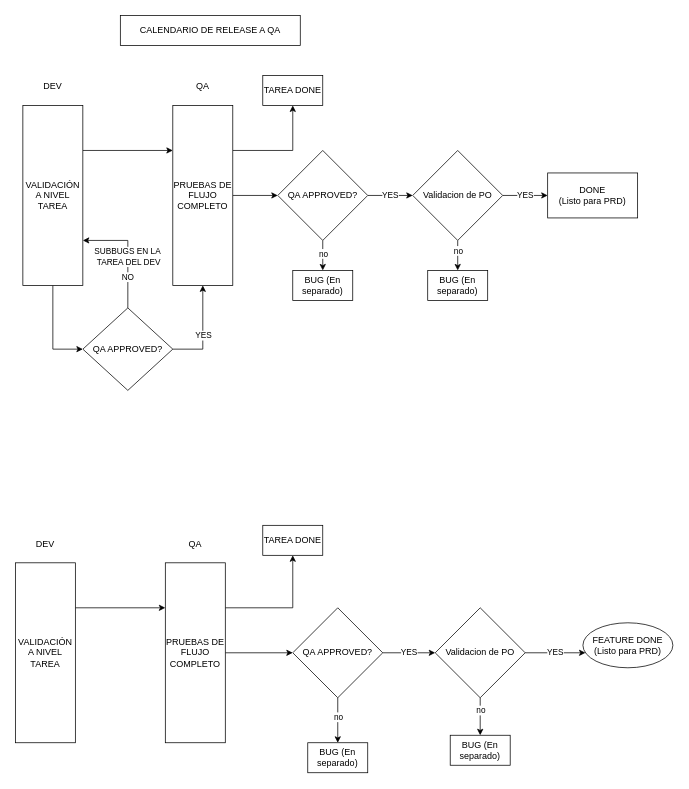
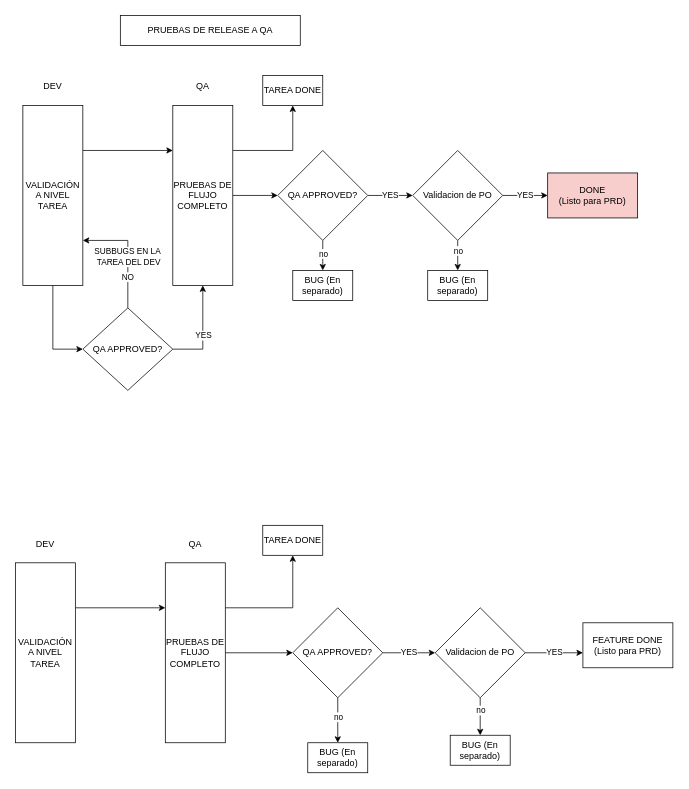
node "CALENDARIO DE RELEASE A QA": label "CALENDARIO DE RELEASE A QA" -> "PRUEBAS DE RELEASE A QA"
node "DONE (Listo para PRD)": fillcolor #ffffff -> #f8cecc
node "FEATURE DONE (Listo para PRD)": shape ellipse -> rectangle
